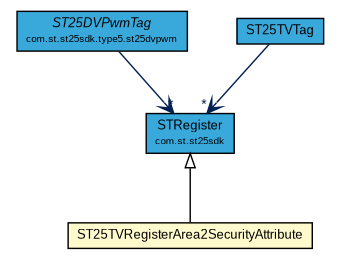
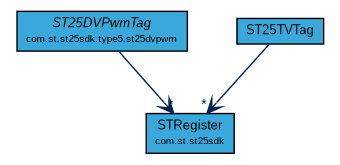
node "ST25TVRegisterArea2SecurityAttribute": removed
